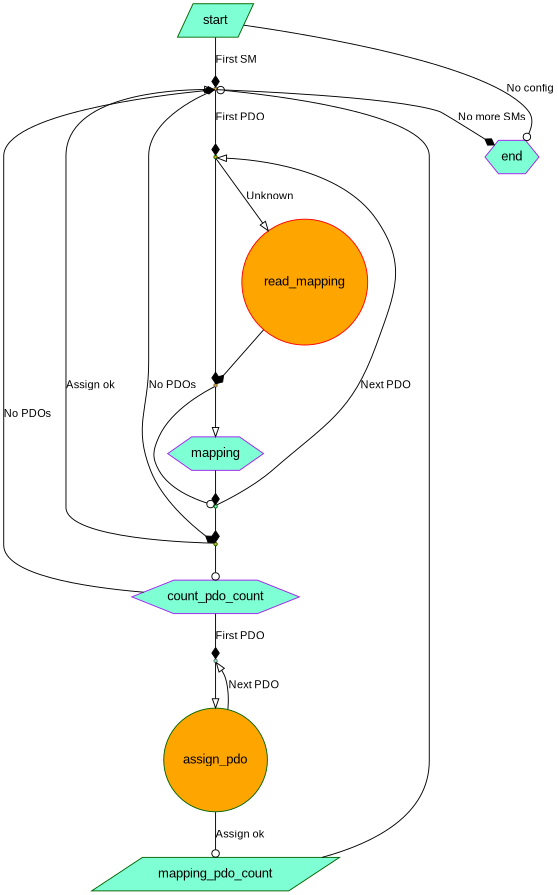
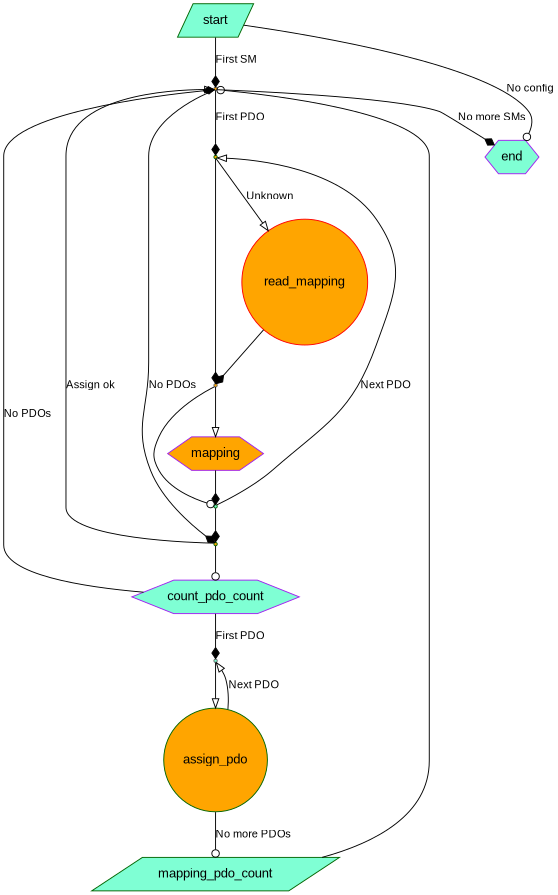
node "mapping": fillcolor aquamarine -> orange
edge "assign_pdo" -> "mapping_pdo_count": label "Assign ok" -> "No more PDOs"
